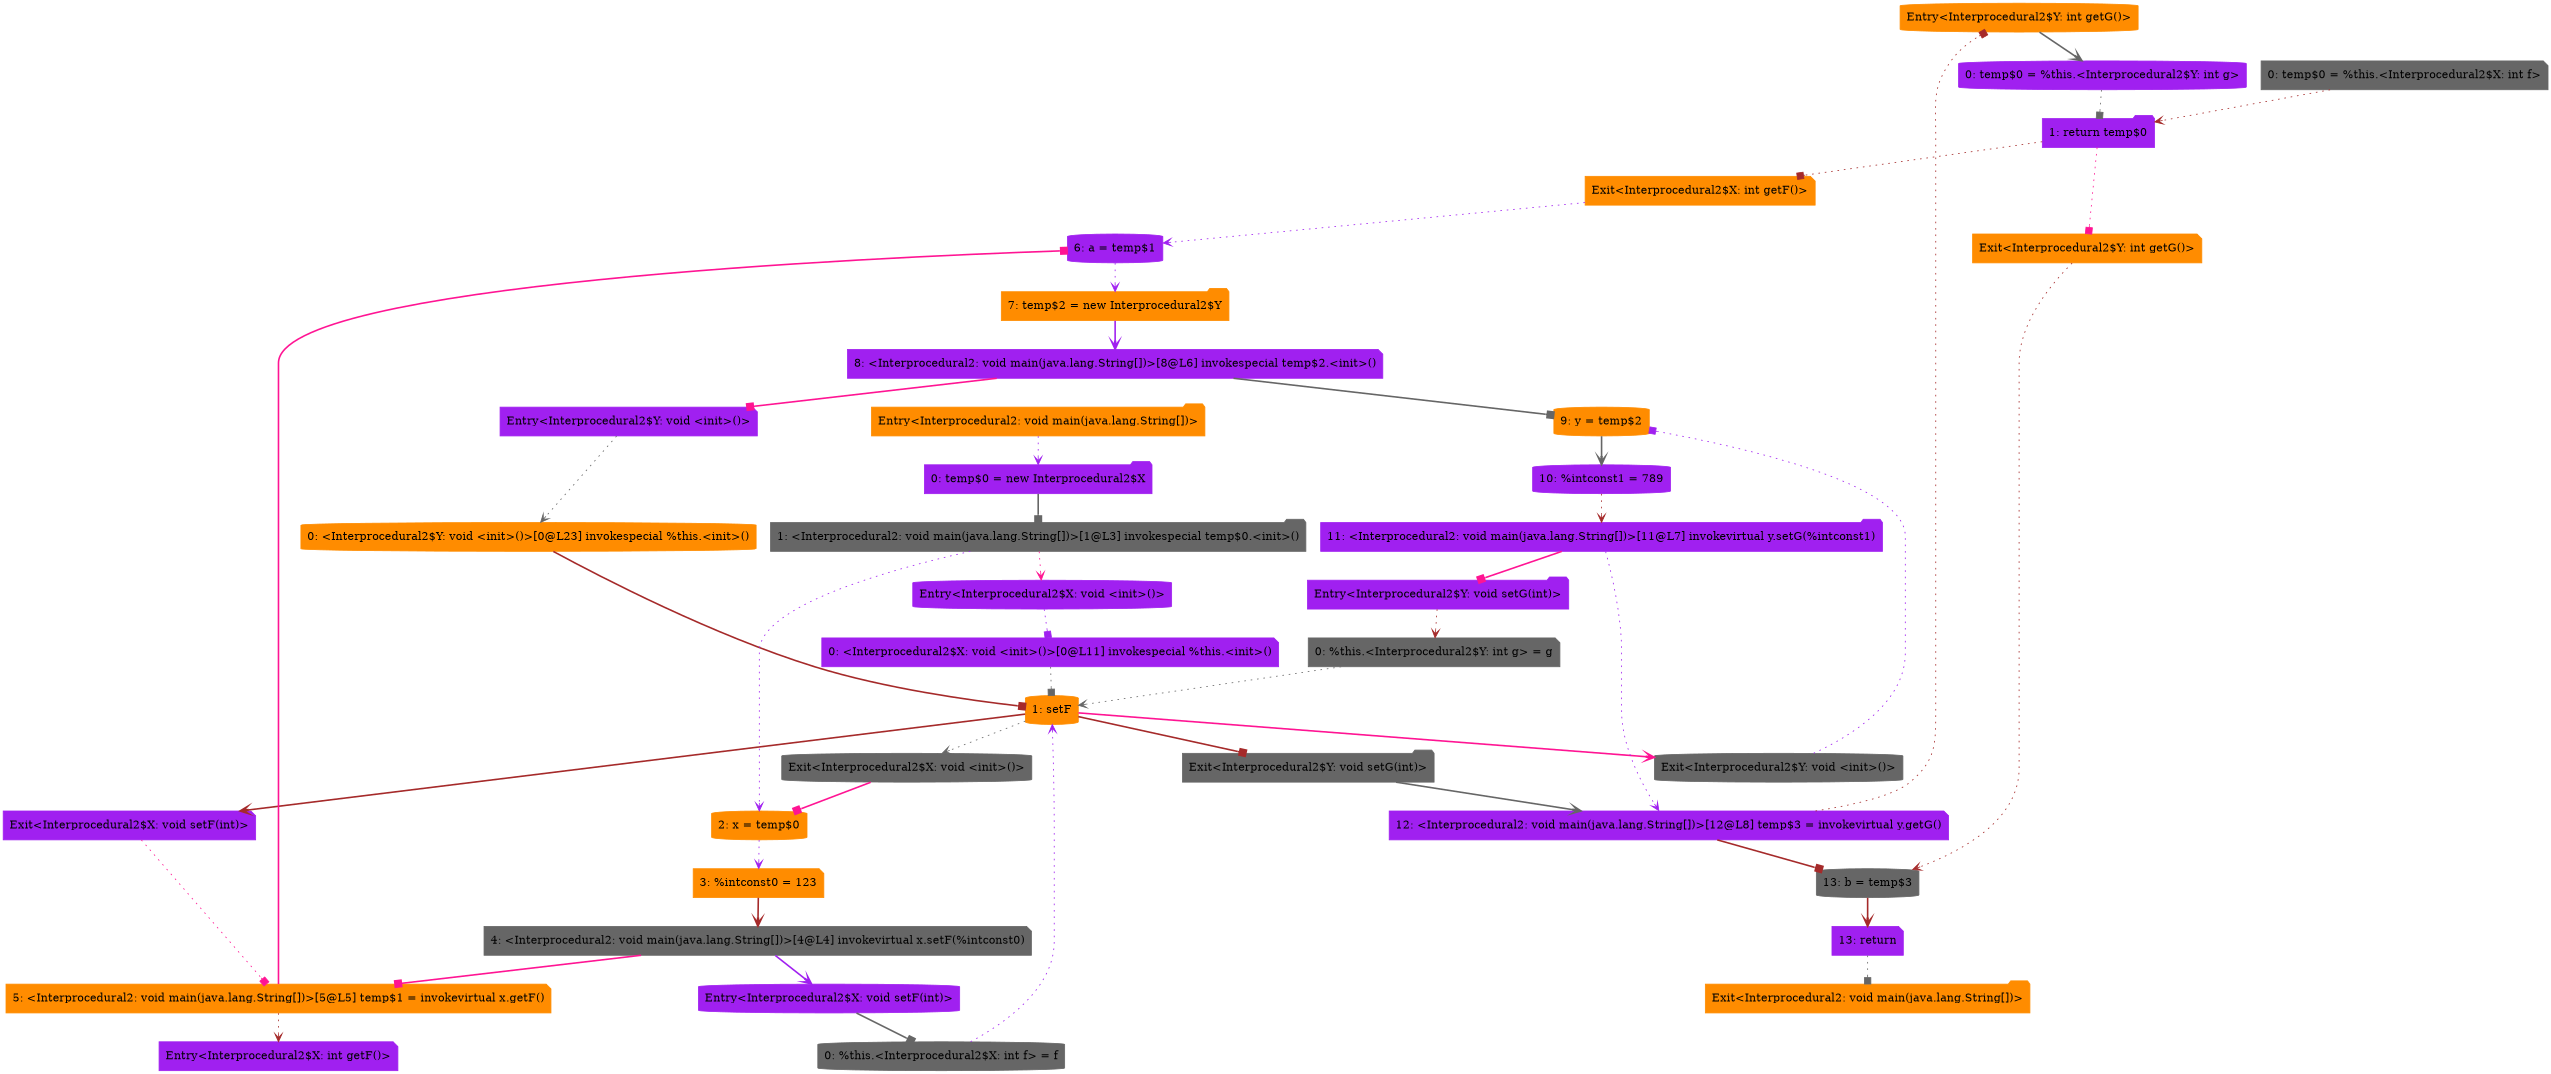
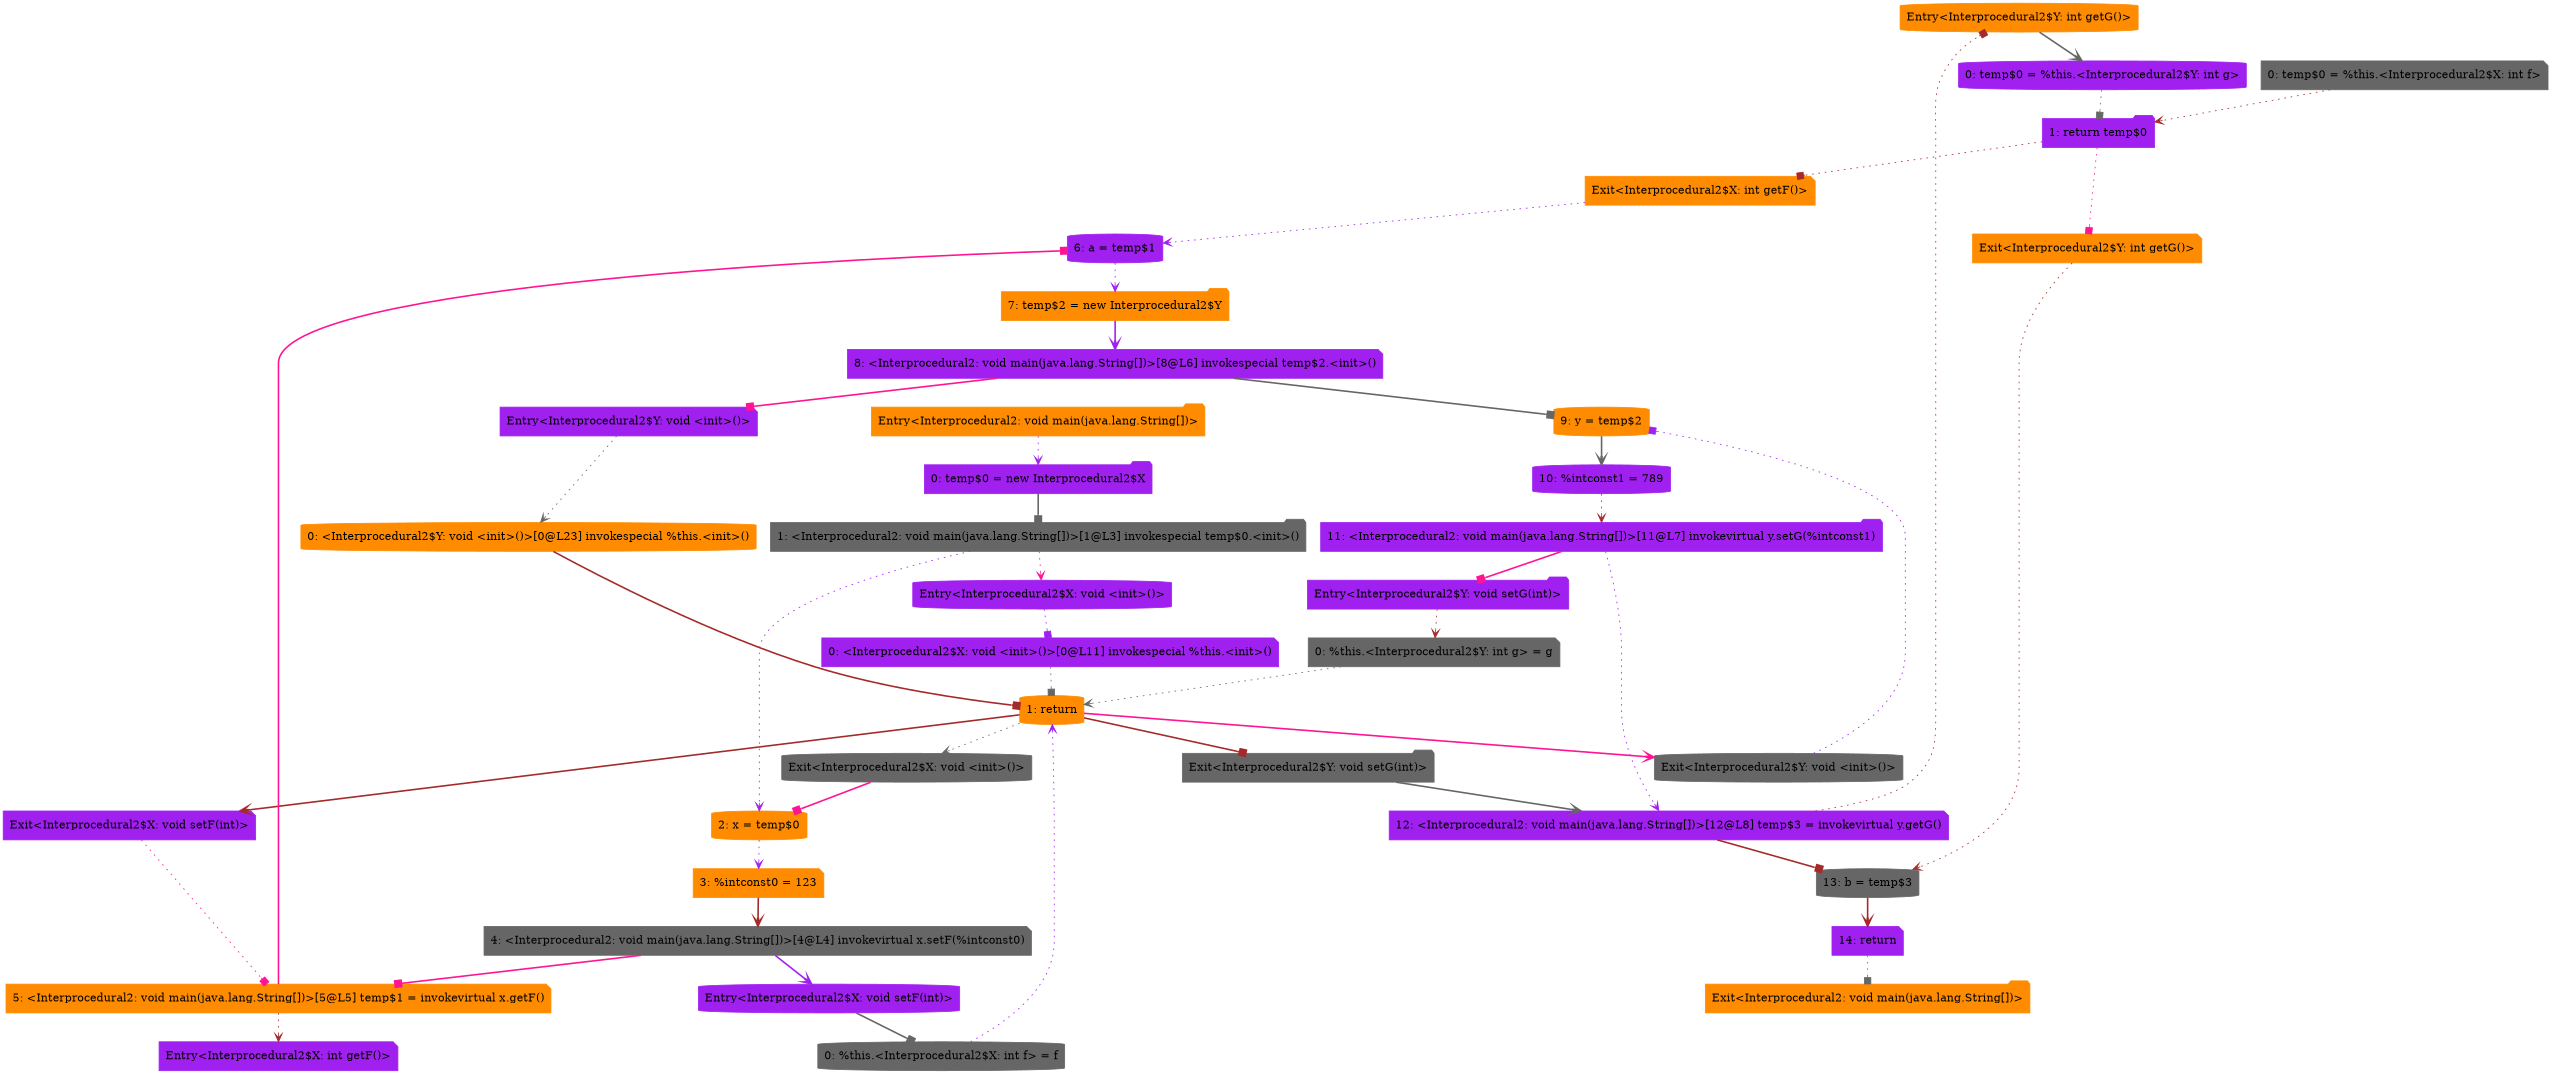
node "1: setF": label "1: setF" -> "1: return"
node "13: return": label "13: return" -> "14: return"
